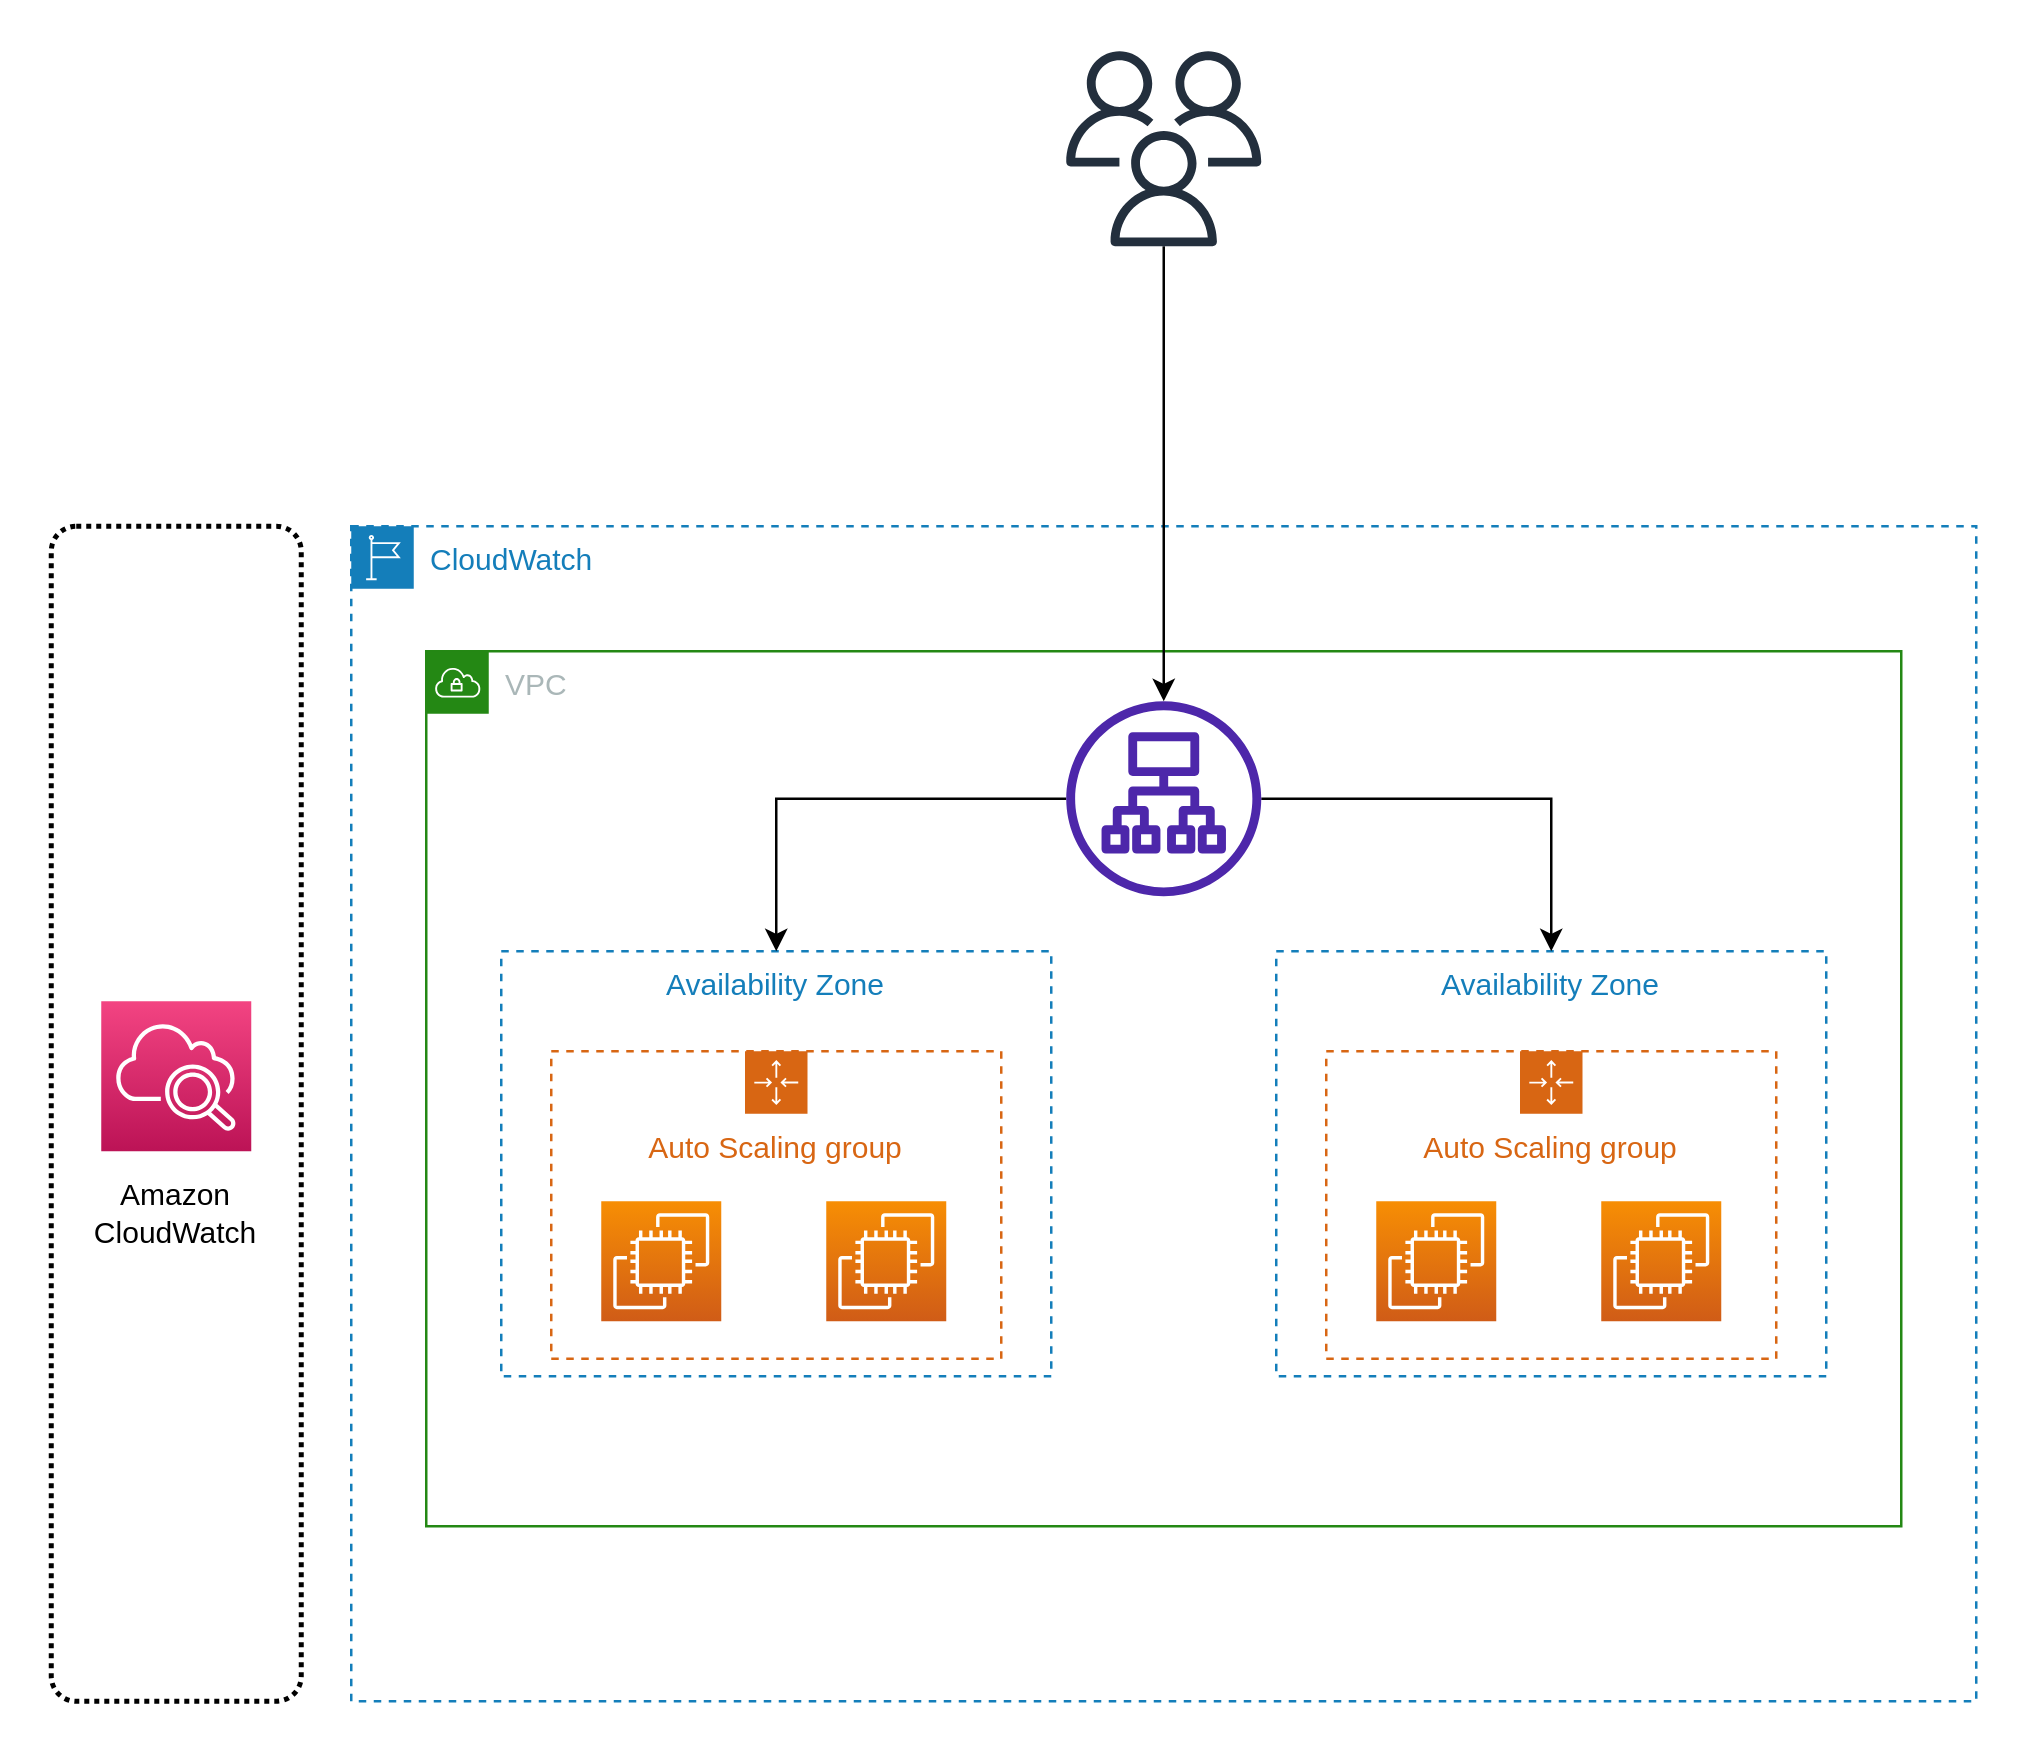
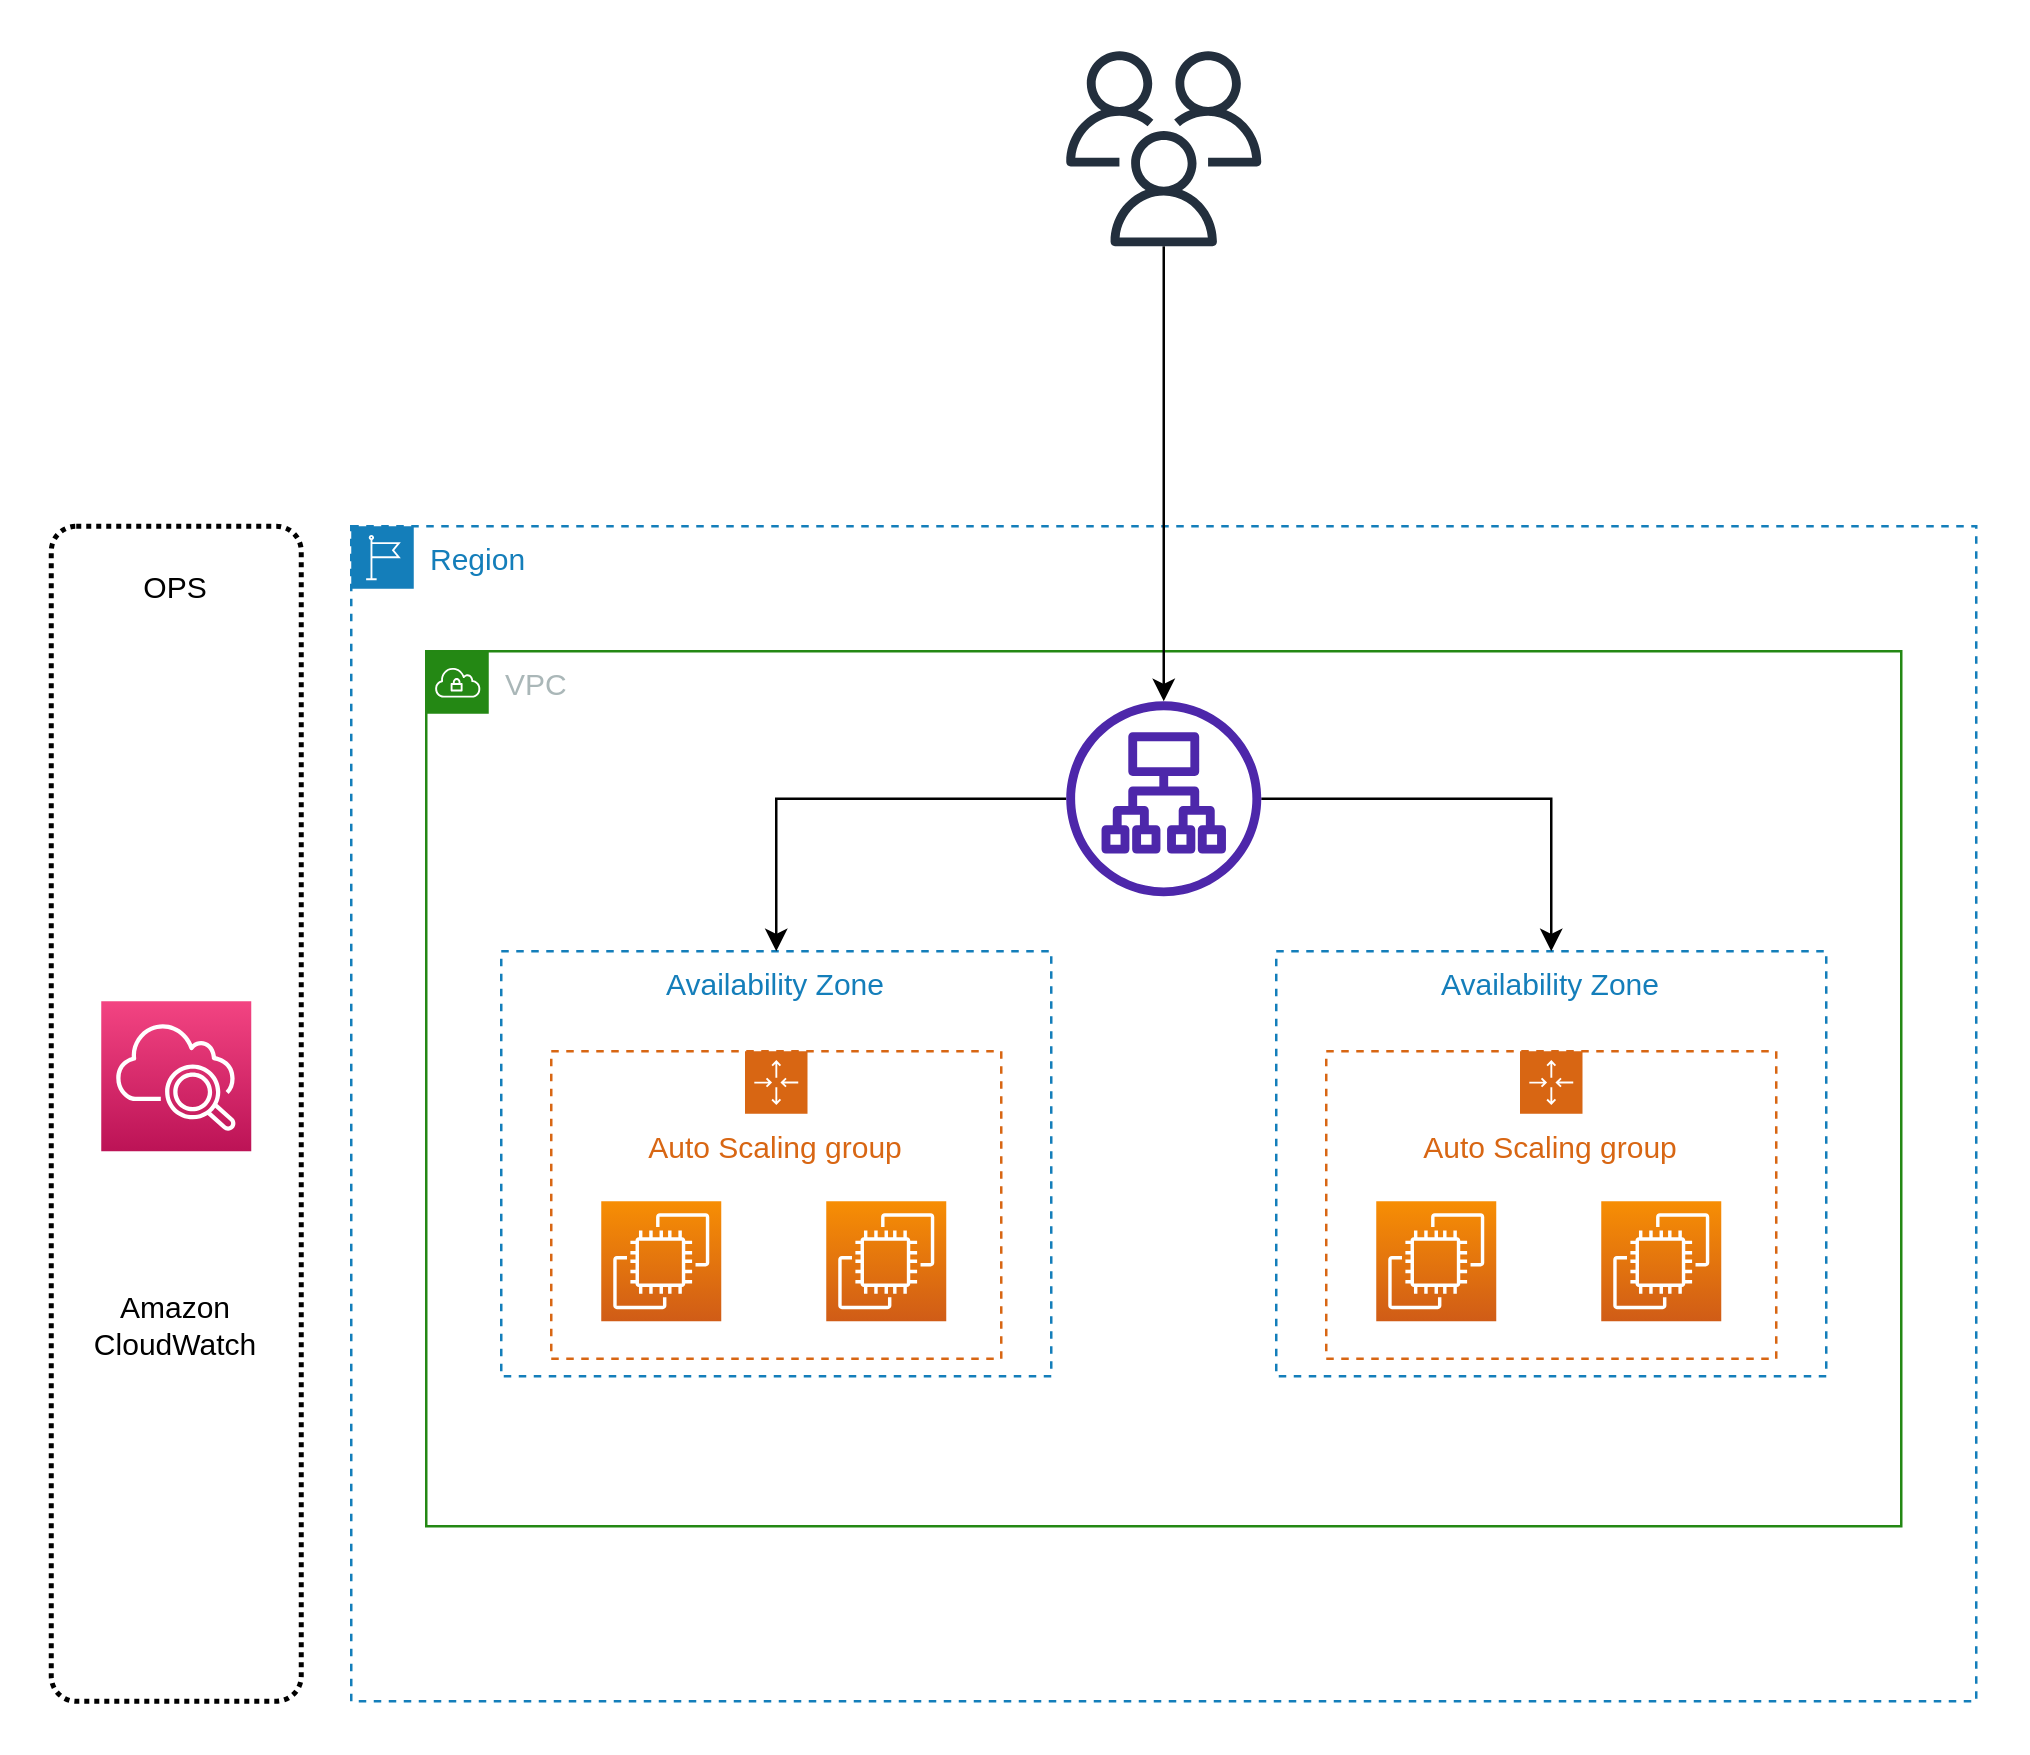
node "CloudWatch": label "CloudWatch" -> "Region"
node "OPS": added
node "Amazon CloudWatch": moved (176, 1214) -> (176, 1326)
